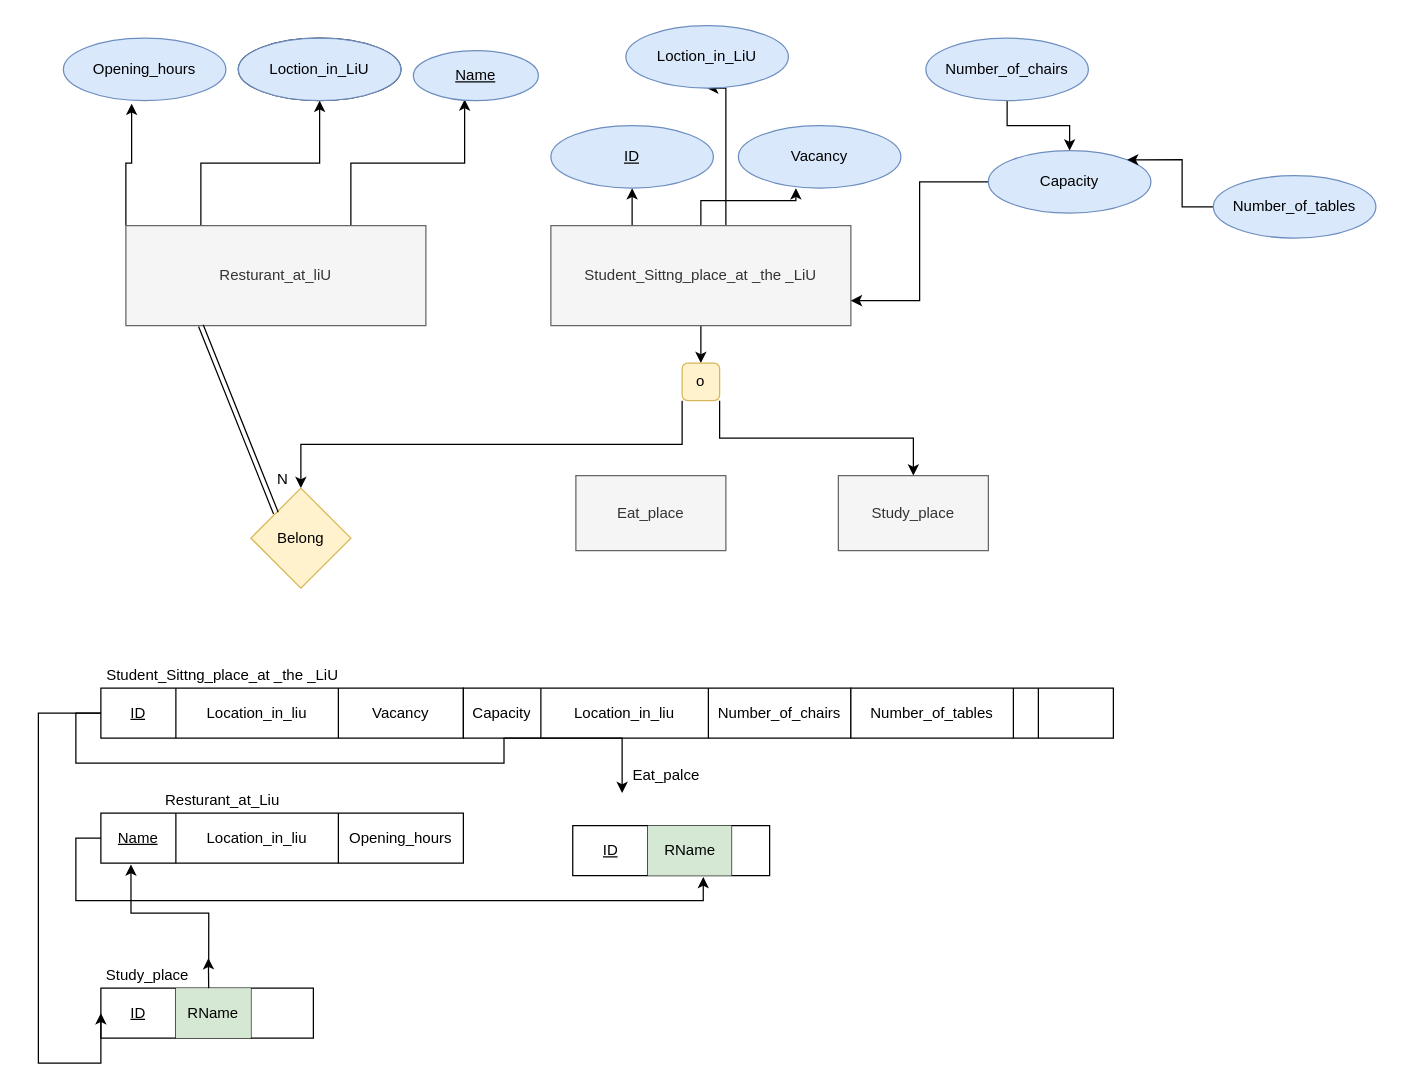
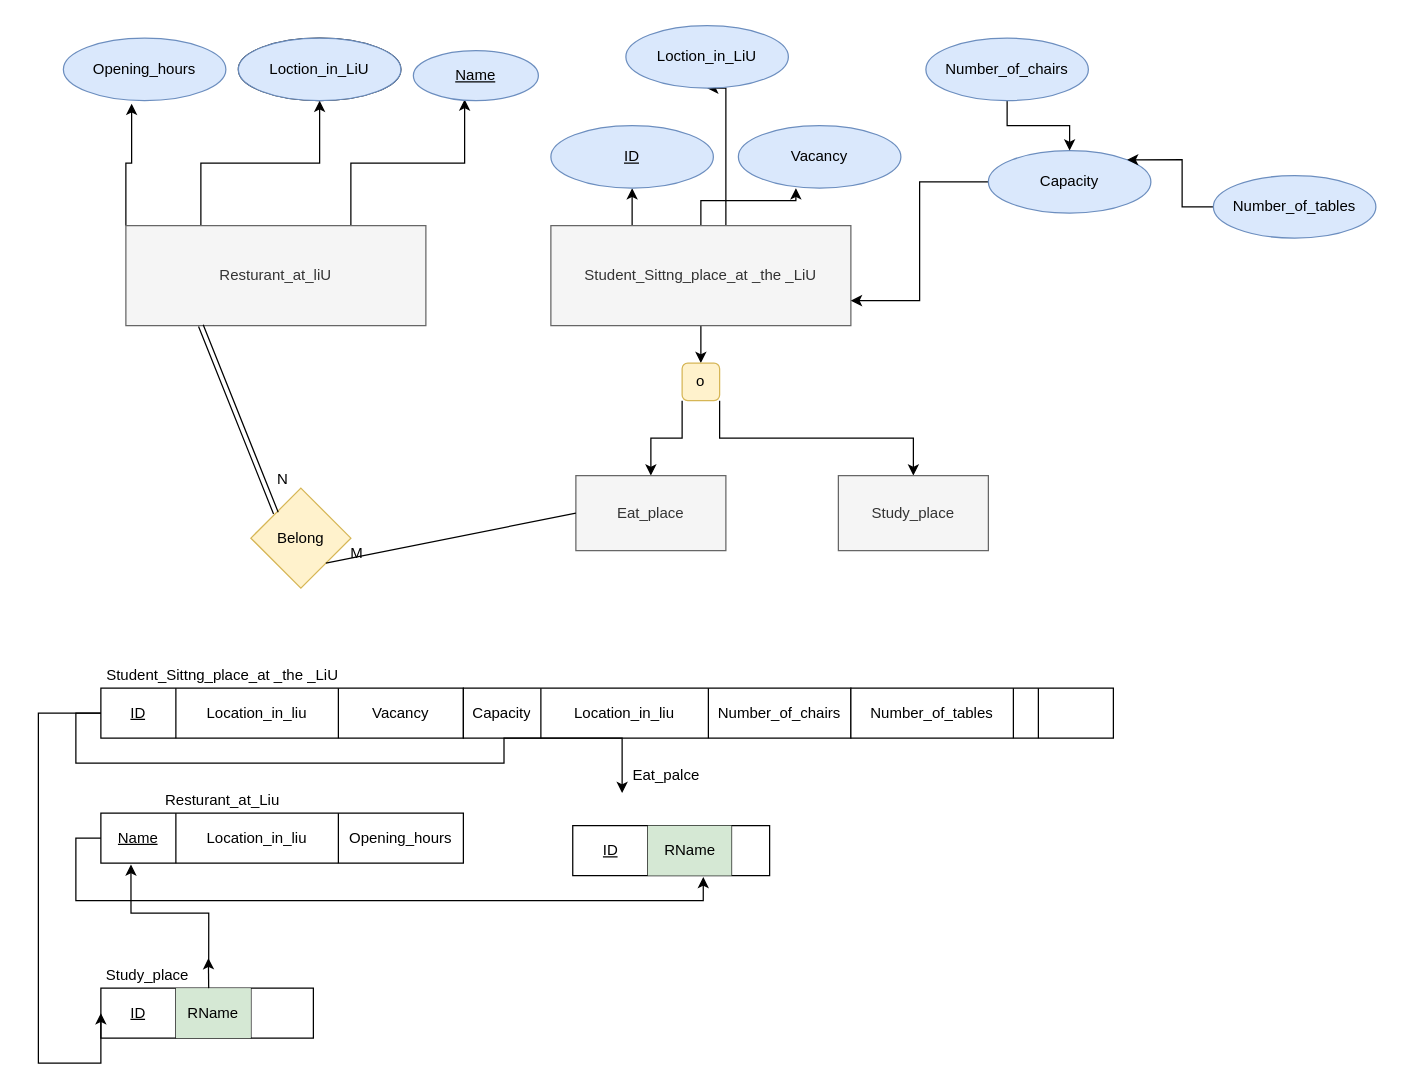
edge "o" -> "Belong": now "o" -> "Eat_place"
edge "Eat_place" -- "Belong": added, label "M"
